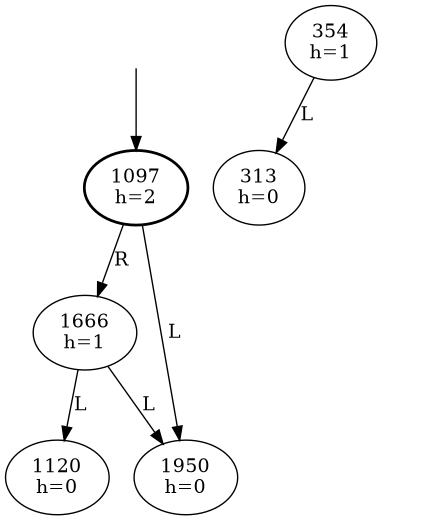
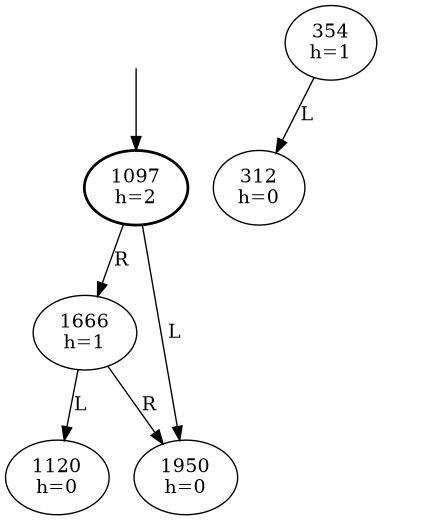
node "313 h=0": label "313 h=0" -> "312 h=0"
edge "1666 h=1" -> "1950 h=0": label "L" -> "R"
